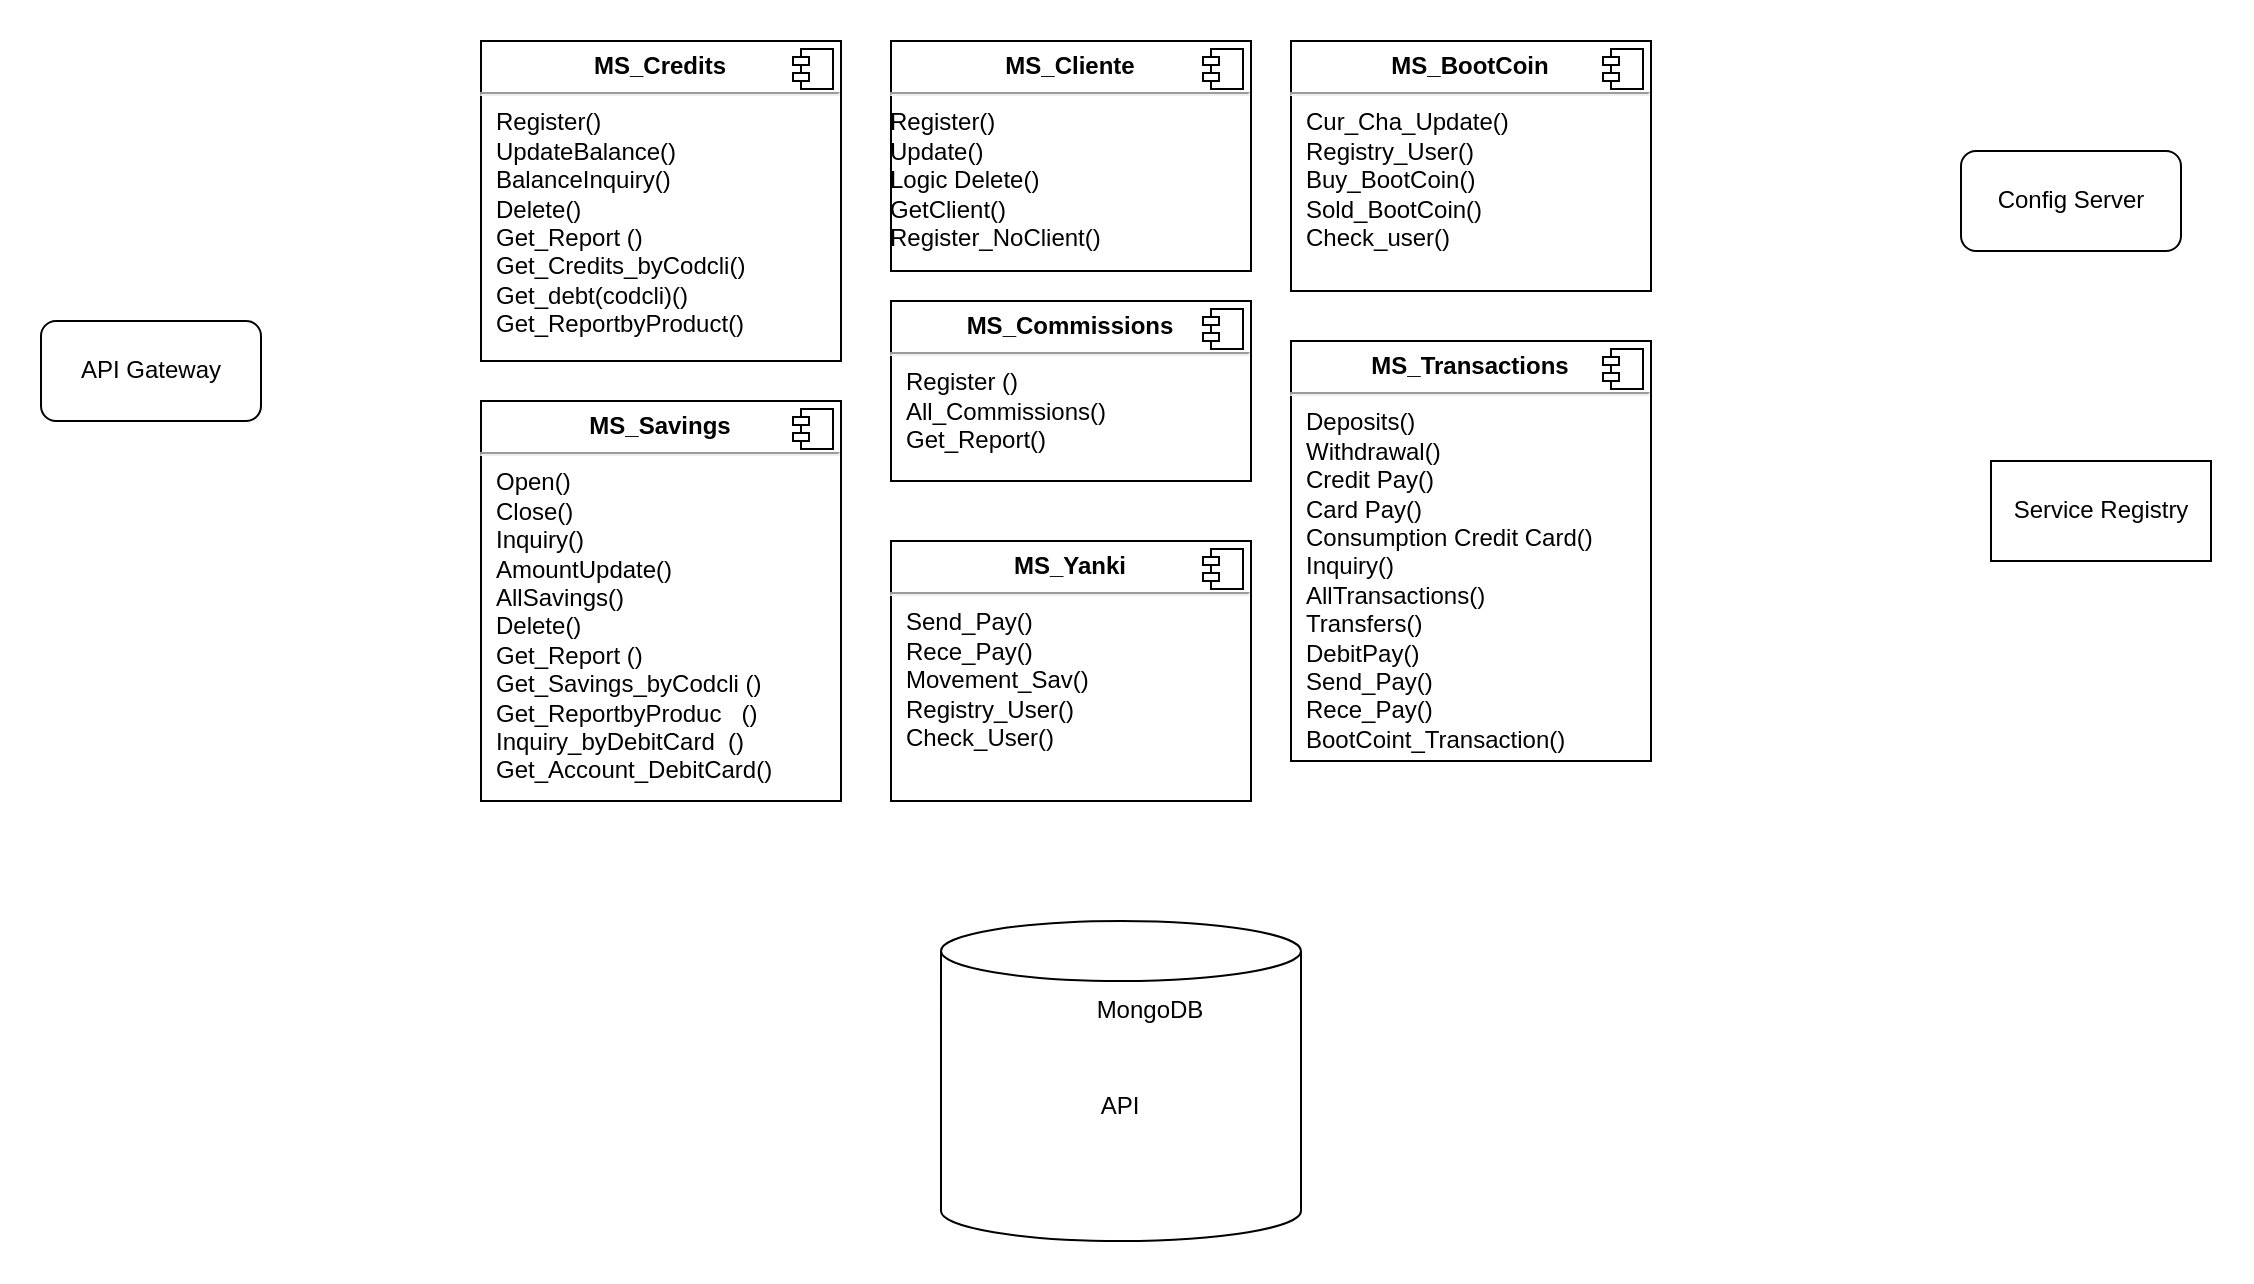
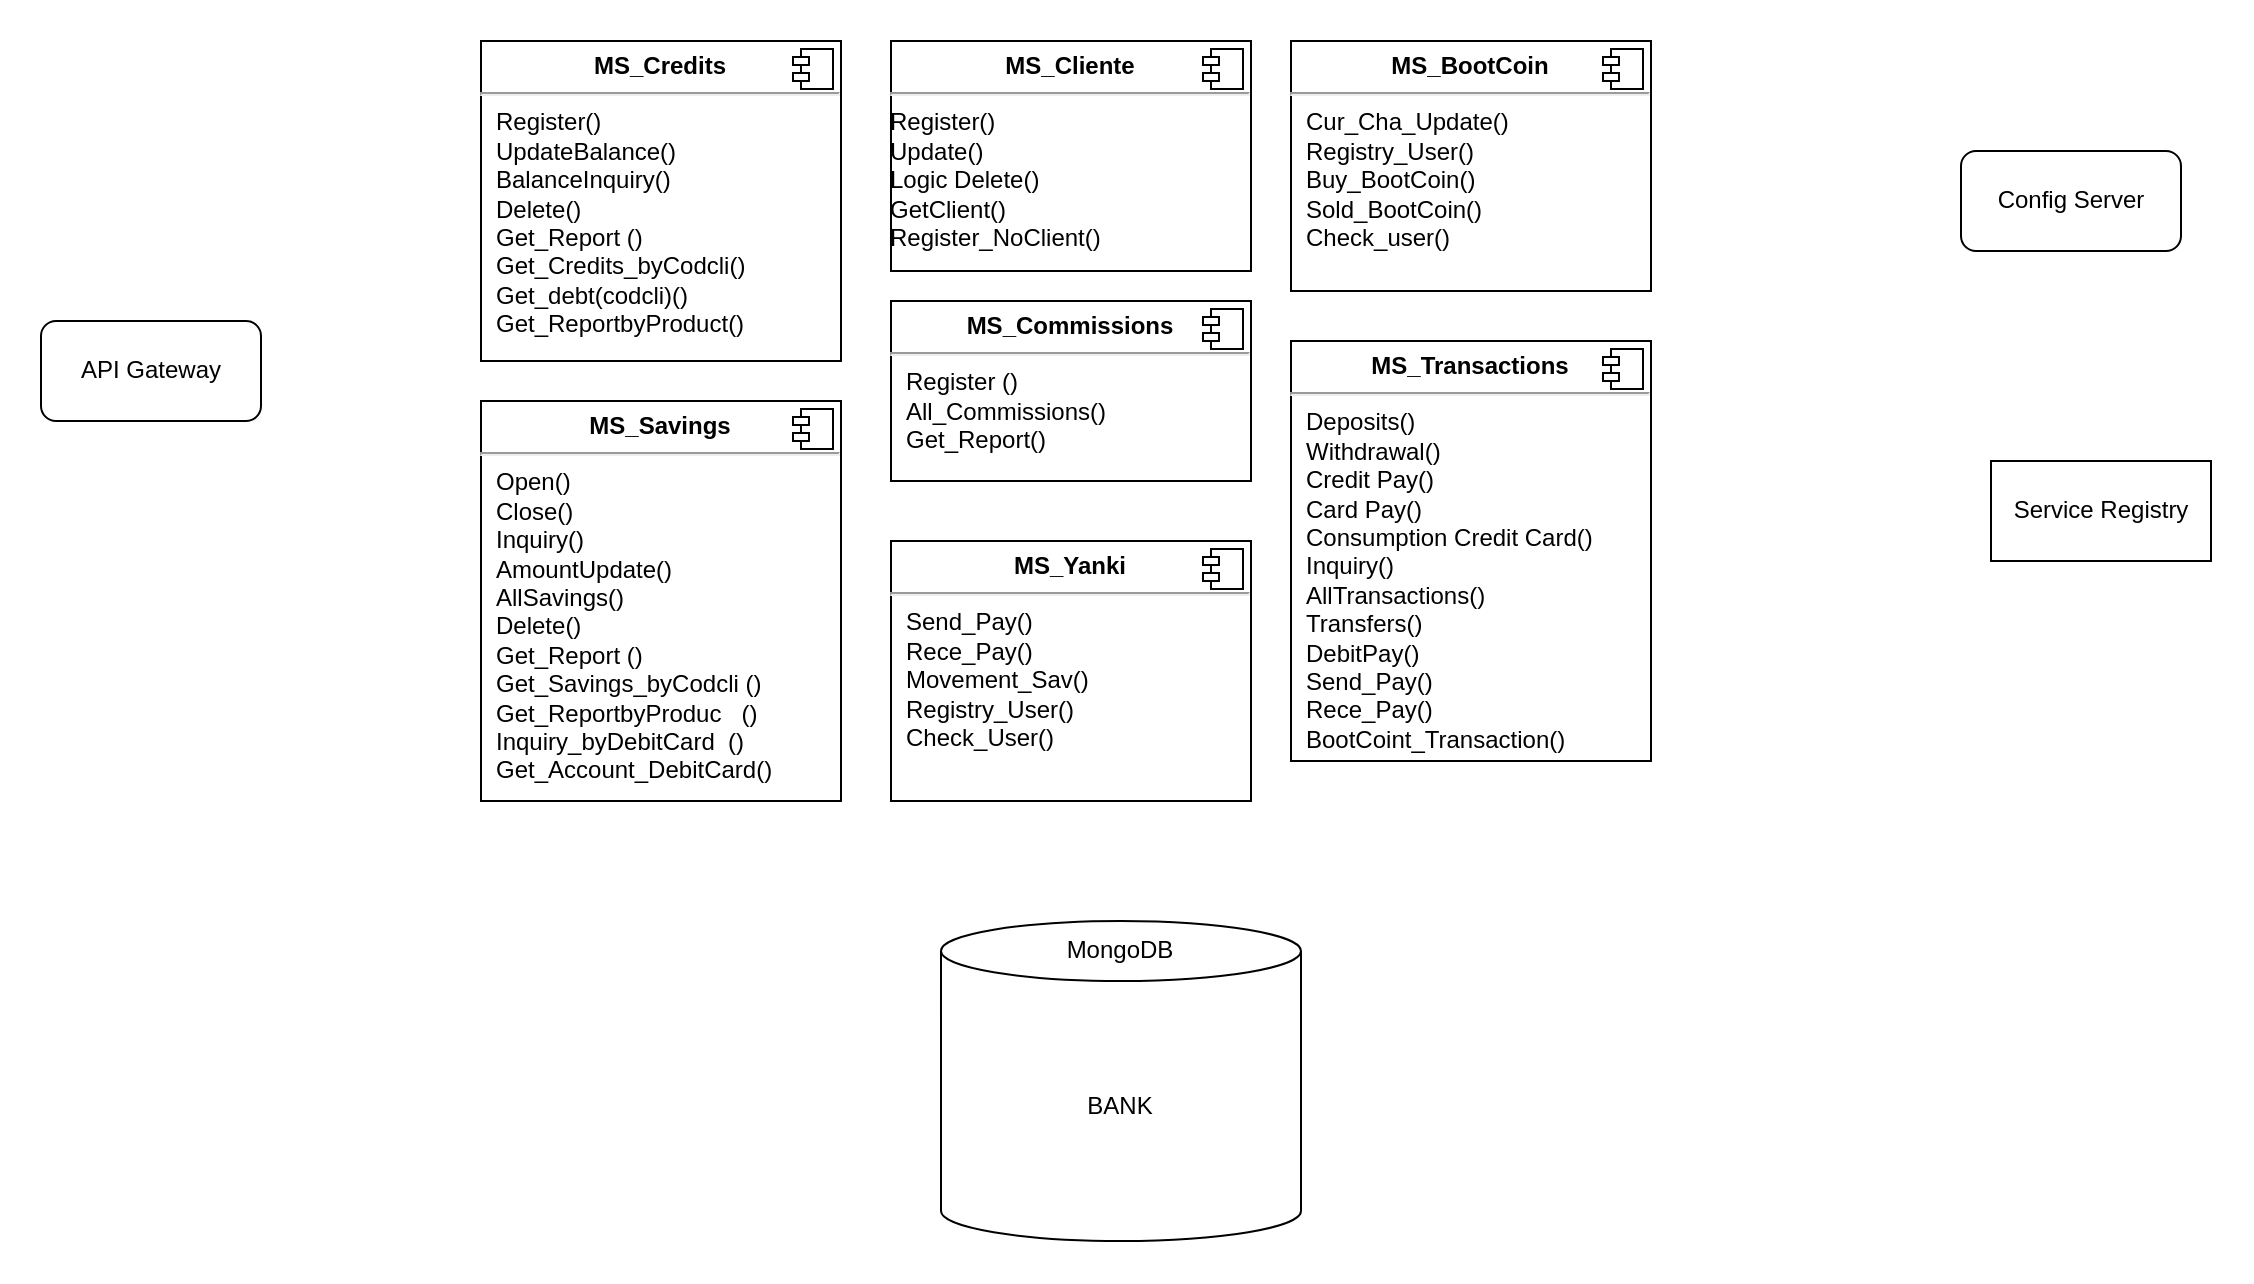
node "MongoDB": moved (1151, 1011) -> (1121, 951)
node "API": label "API" -> "BANK"
